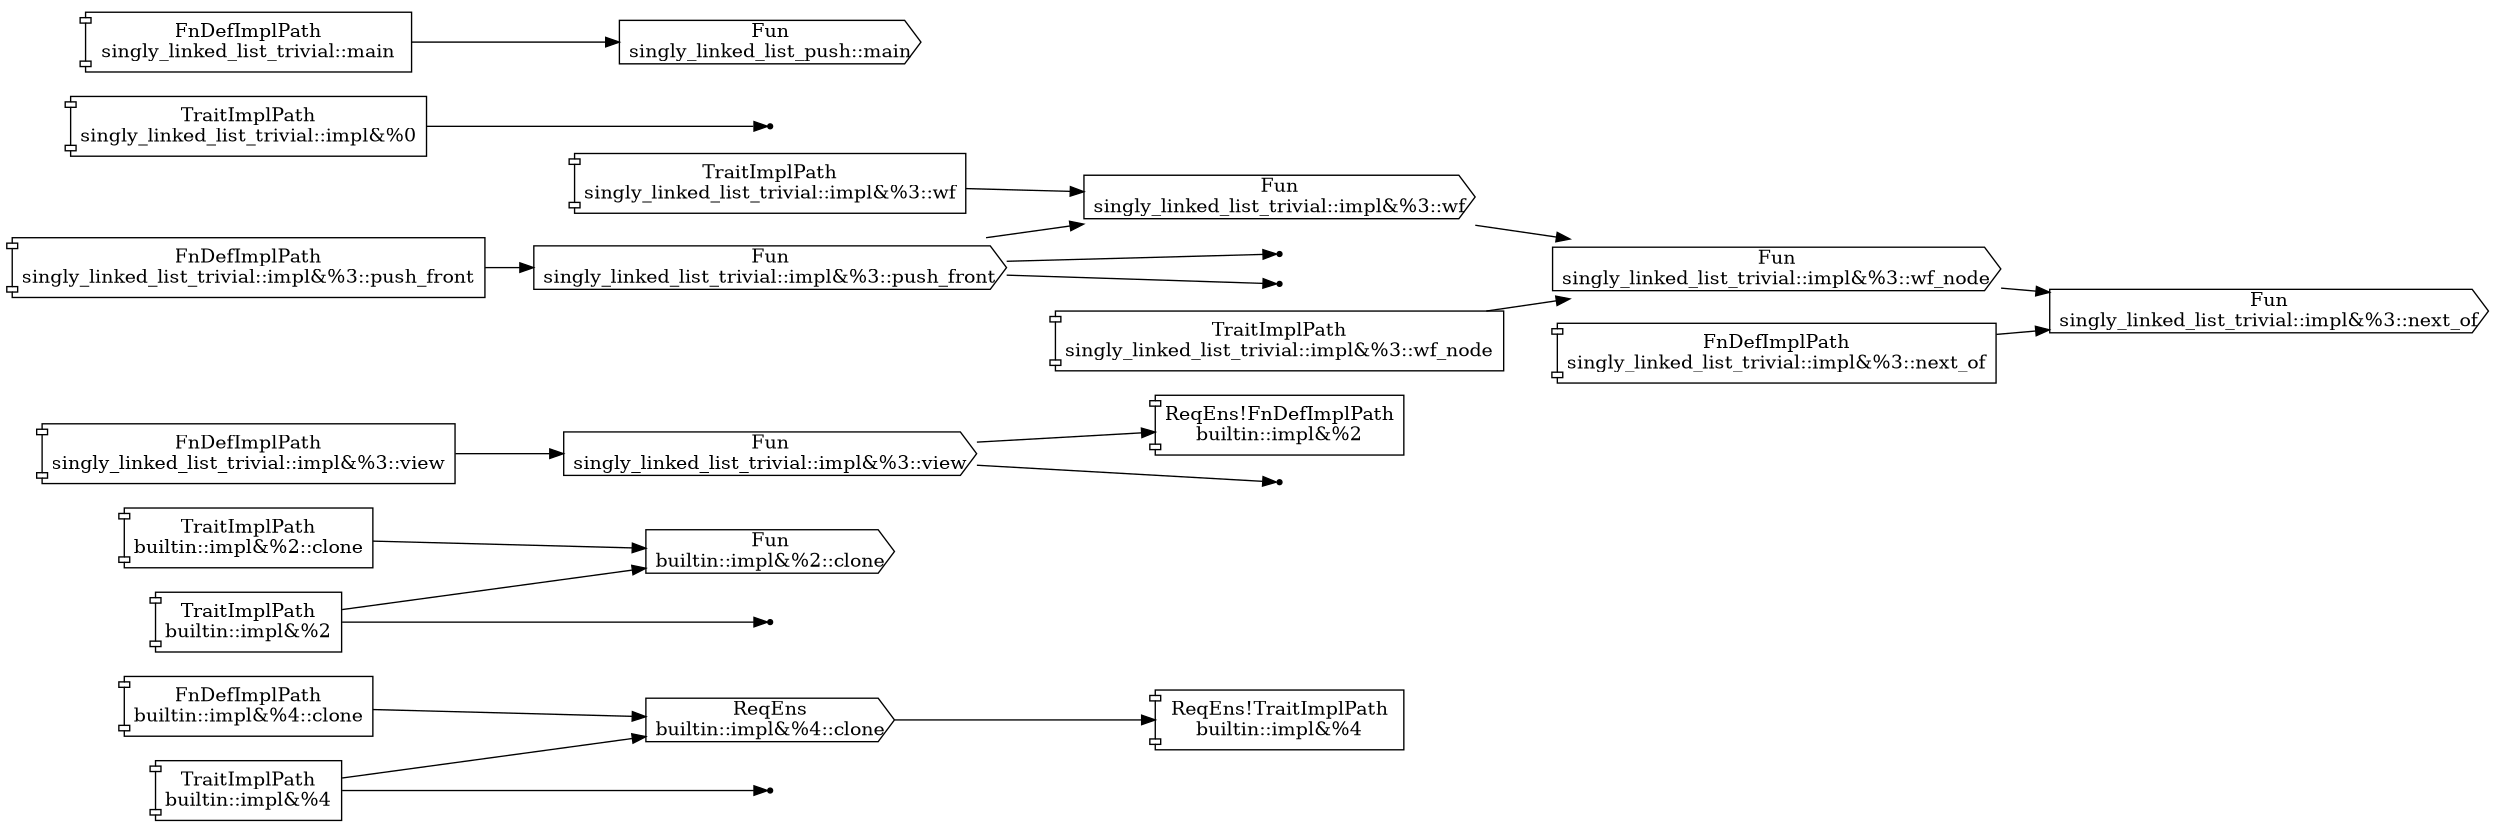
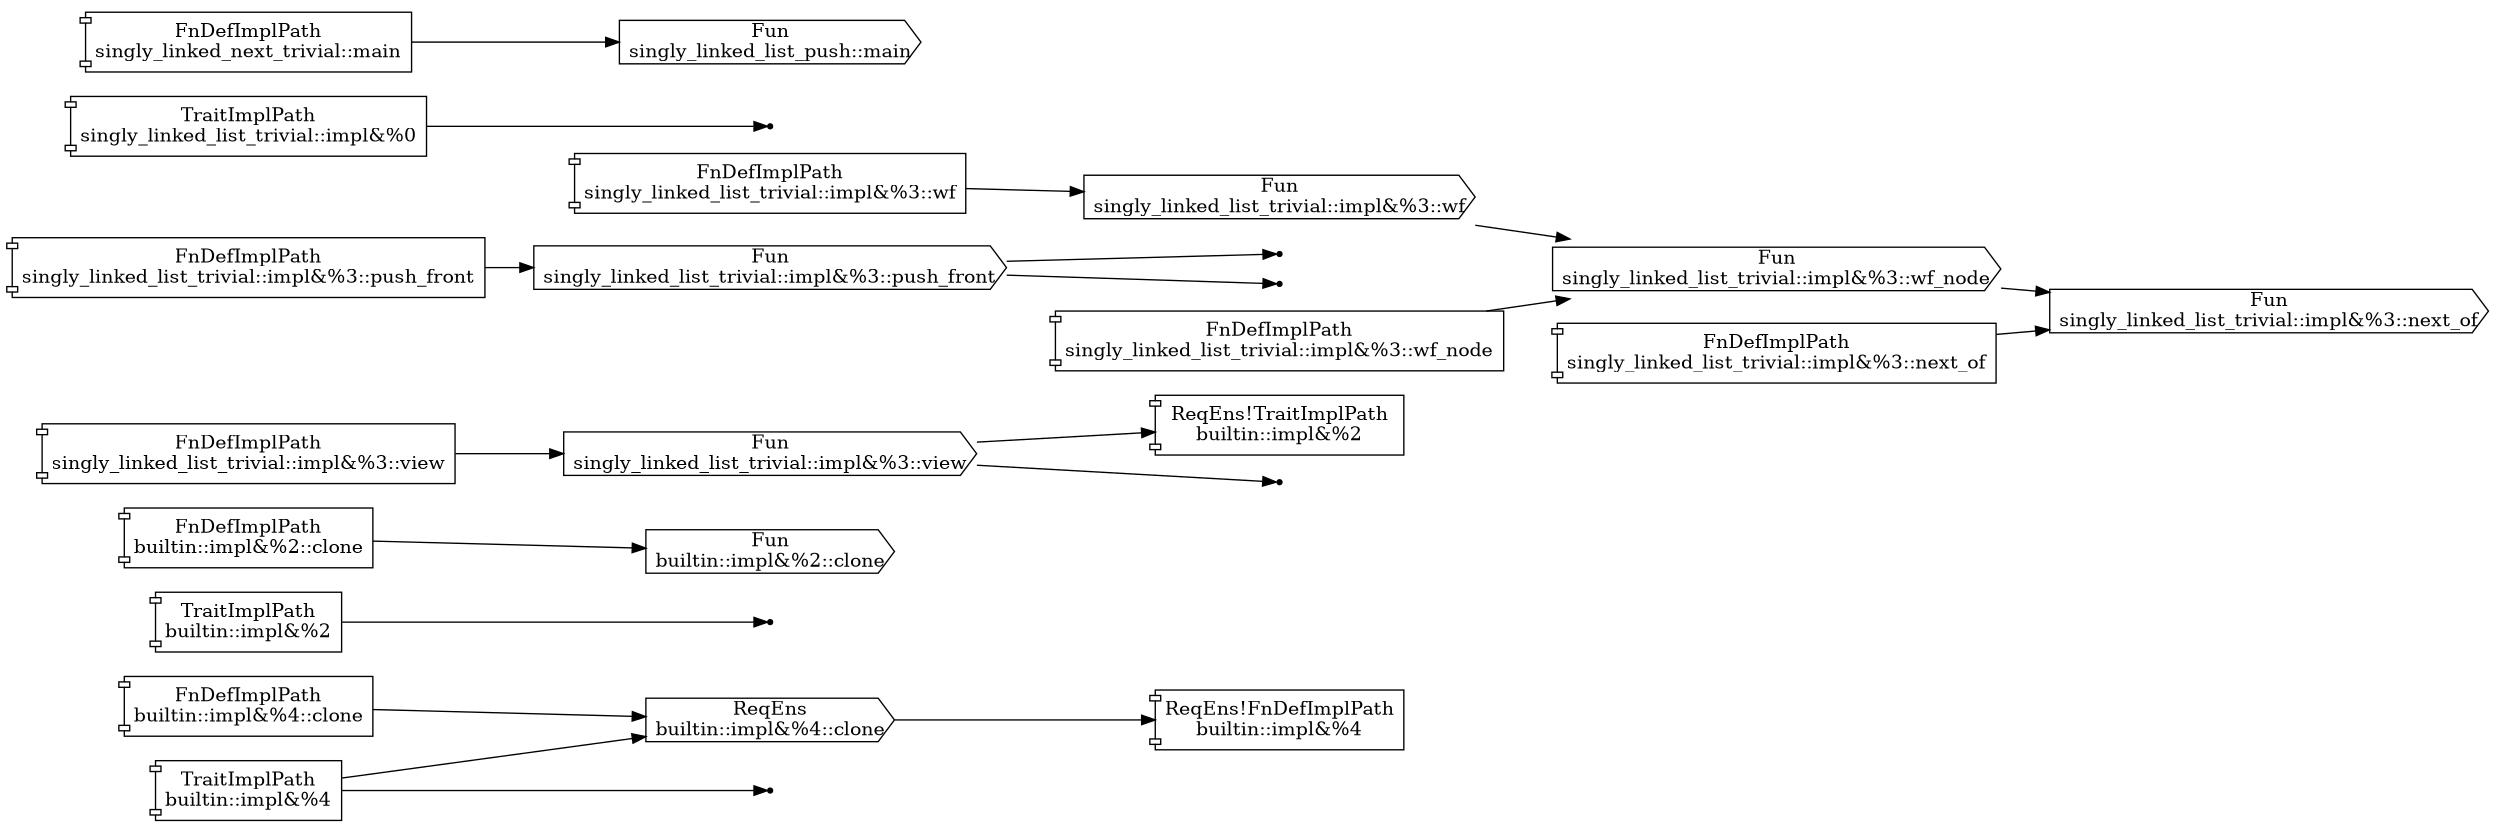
node "FnDefImplPath singly_linked_list_trivial::main": label "FnDefImplPath singly_linked_list_trivial::main" -> "FnDefImplPath singly_linked_next_trivial::main"
node "TraitImplPath singly_linked_list_trivial::impl&%3::wf": label "TraitImplPath singly_linked_list_trivial::impl&%3::wf" -> "FnDefImplPath singly_linked_list_trivial::impl&%3::wf"
edge "Fun singly_linked_list_trivial::impl&%3::push_front" -> "Fun singly_linked_list_trivial::impl&%3::wf": removed
node "TraitImplPath singly_linked_list_trivial::impl&%3::wf_node": label "TraitImplPath singly_linked_list_trivial::impl&%3::wf_node" -> "FnDefImplPath singly_linked_list_trivial::impl&%3::wf_node"
node "ReqEns!FnDefImplPath builtin::impl&%2": label "ReqEns!FnDefImplPath builtin::impl&%2" -> "ReqEns!TraitImplPath builtin::impl&%2"
node "TraitImplPath builtin::impl&%2::clone": label "TraitImplPath builtin::impl&%2::clone" -> "FnDefImplPath builtin::impl&%2::clone"
edge "TraitImplPath builtin::impl&%2" -> "Fun builtin::impl&%2::clone": removed
node "ReqEns!TraitImplPath builtin::impl&%4": label "ReqEns!TraitImplPath builtin::impl&%4" -> "ReqEns!FnDefImplPath builtin::impl&%4"
